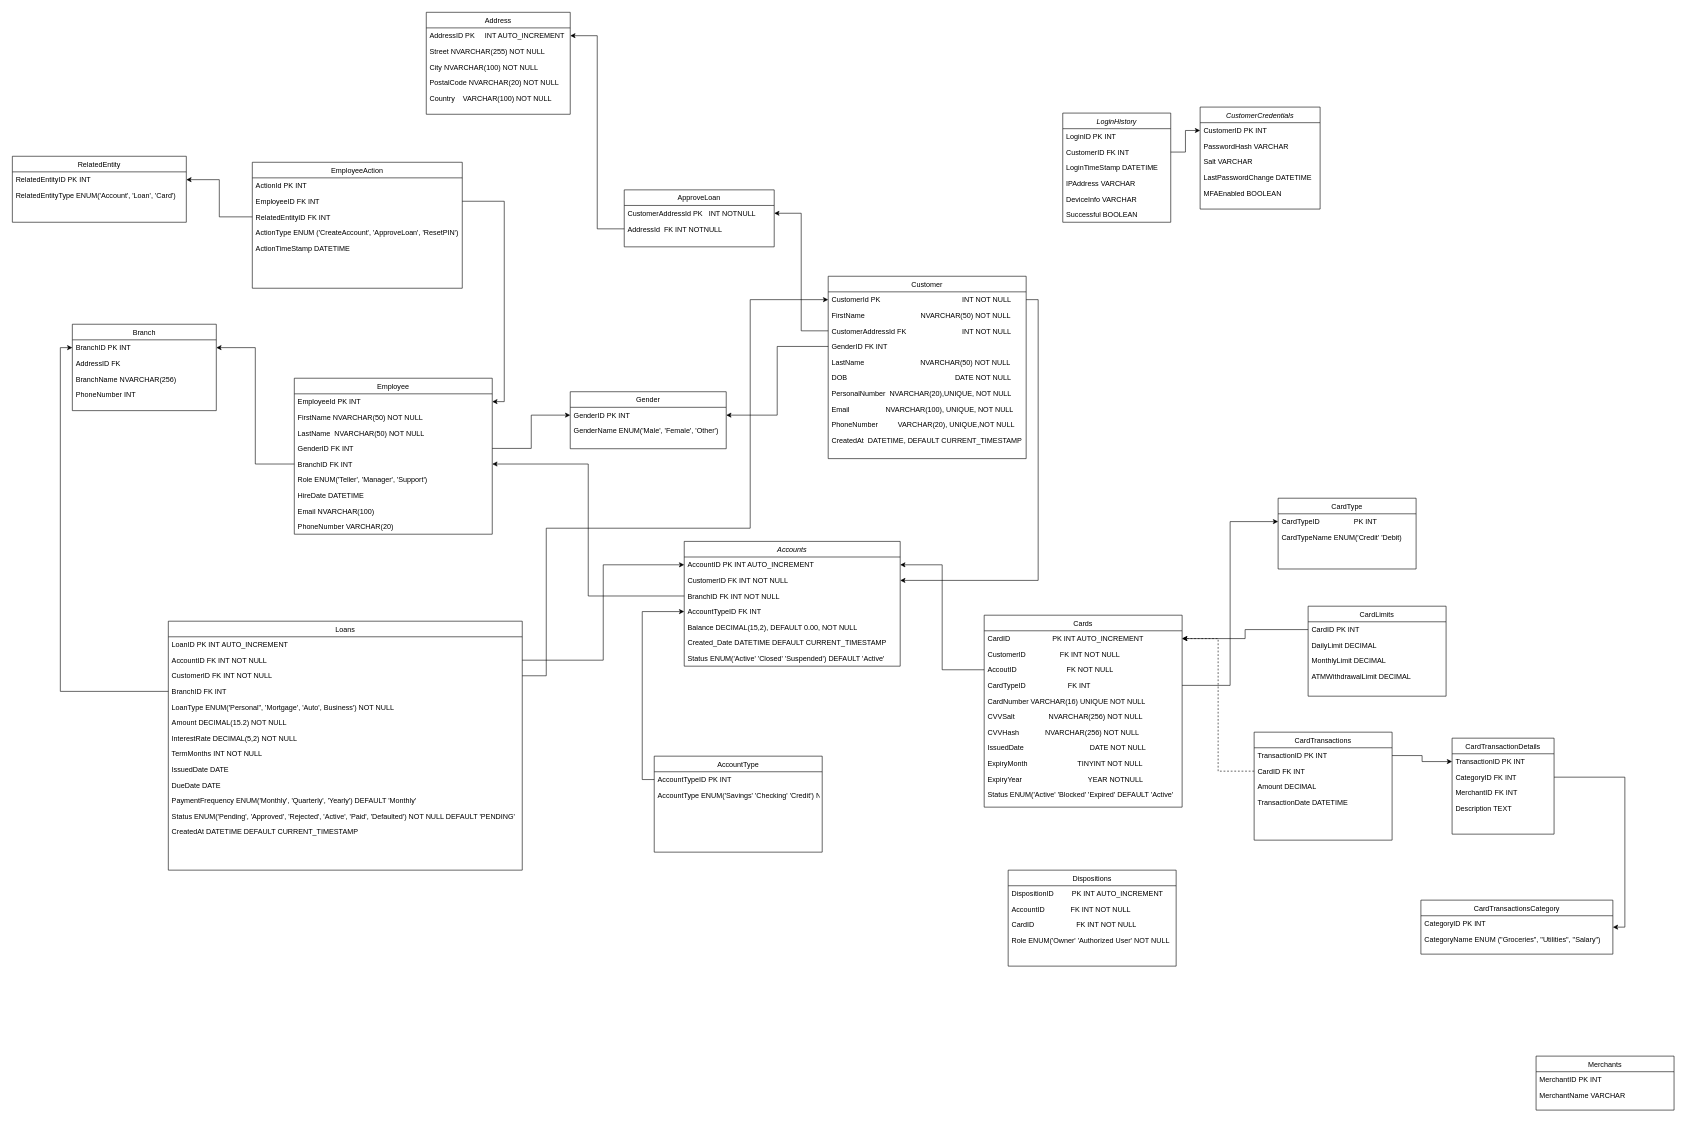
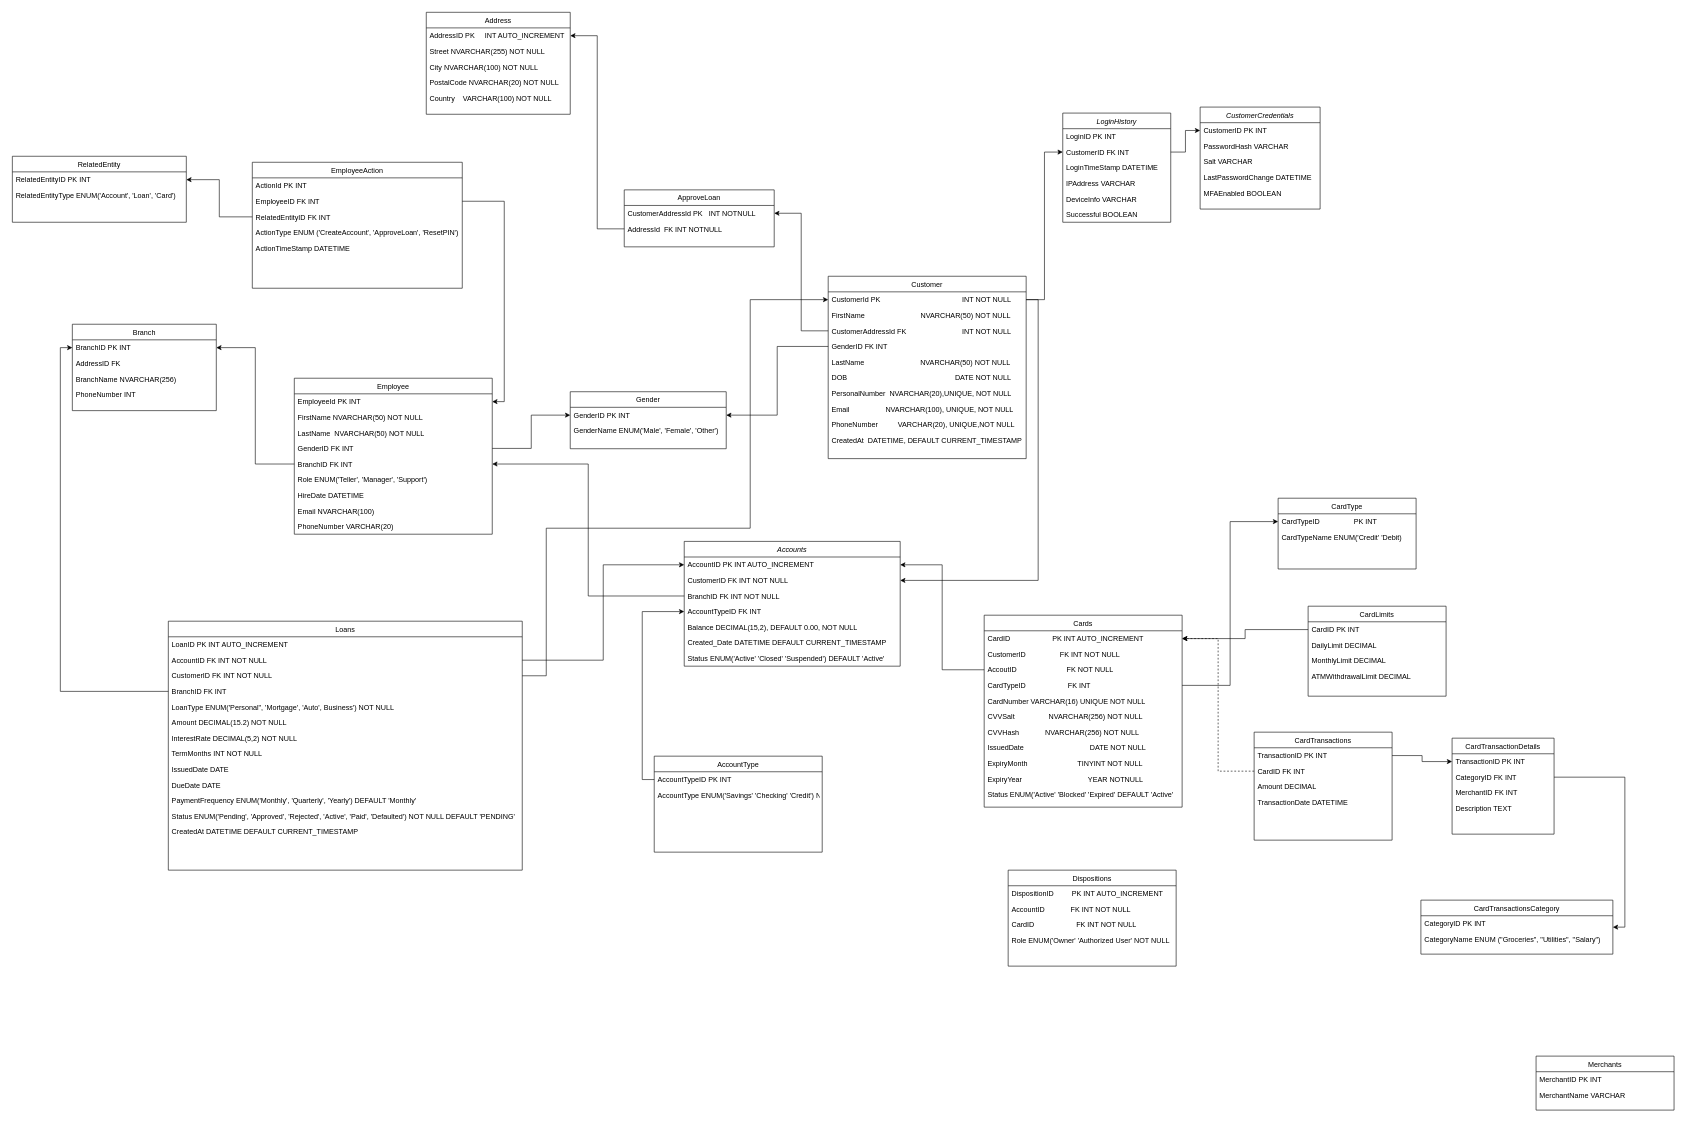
edge "CustomerId PK INT NOT NULL" -> "CustomerID FK INT": added
